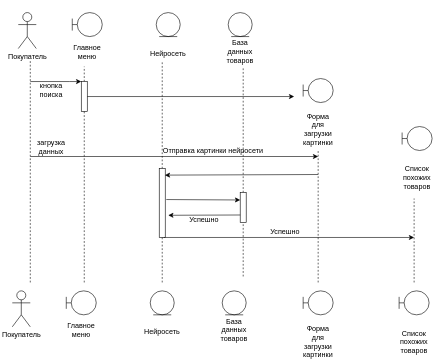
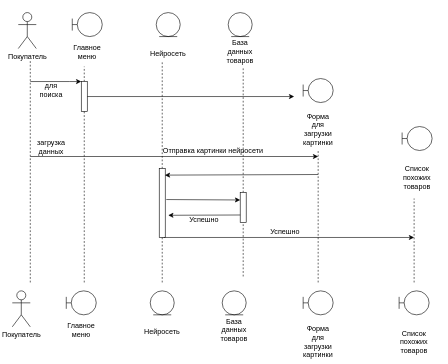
node "кнопка поиска": label "кнопка поиска" -> "для поиска"
